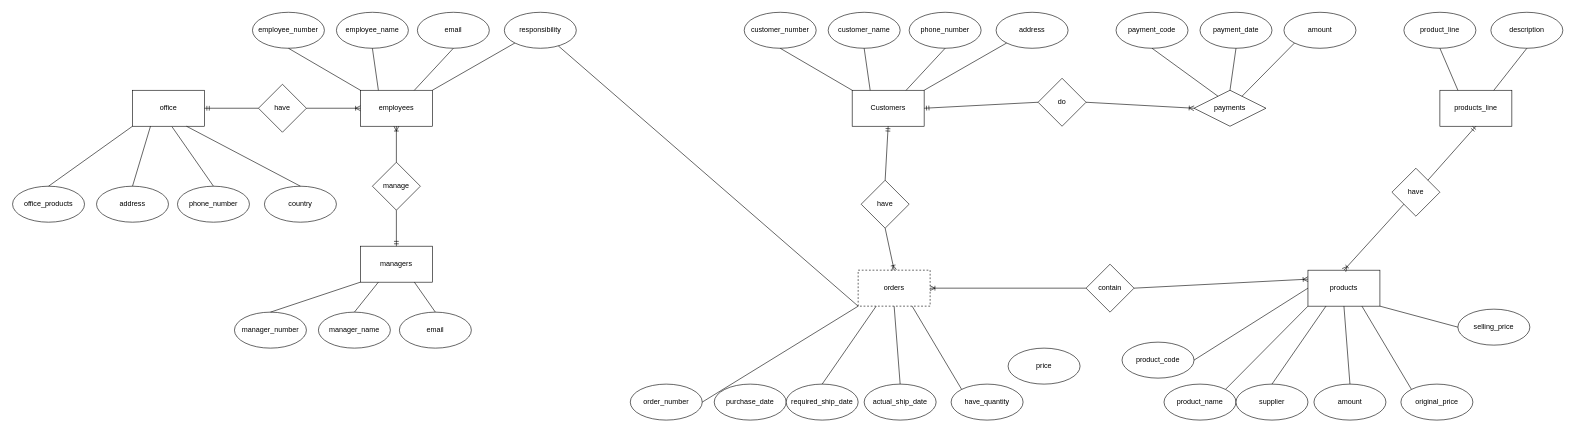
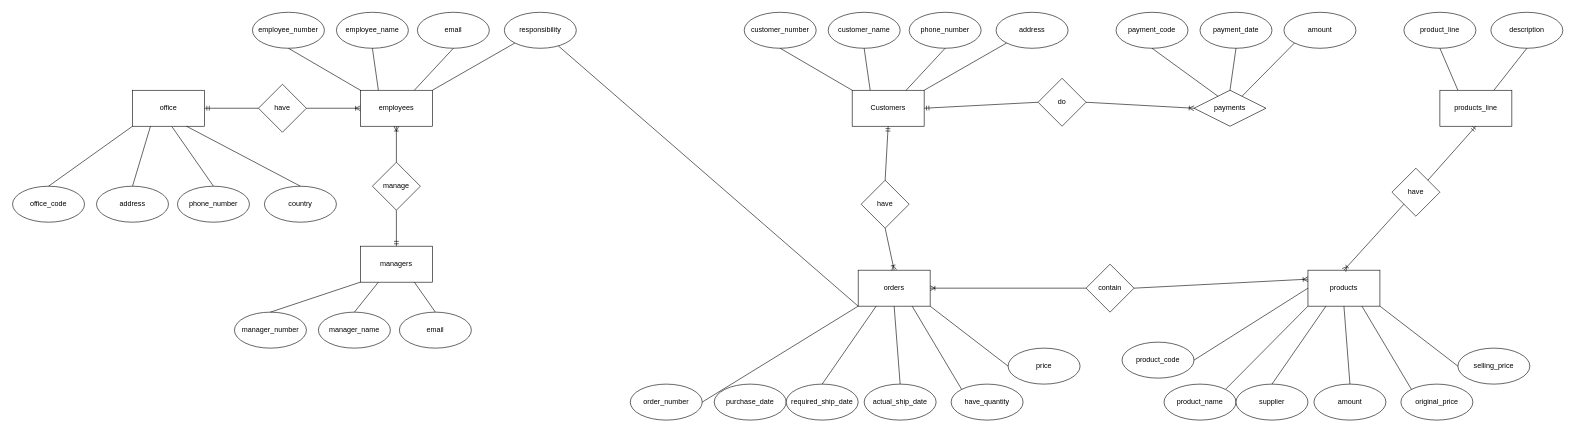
node "office_products": label "office_products" -> "office_code"
node "orders": style dashed -> solid
node "selling_price": moved (1494, 327) -> (1494, 366)
edge "orders" -- "price": added
